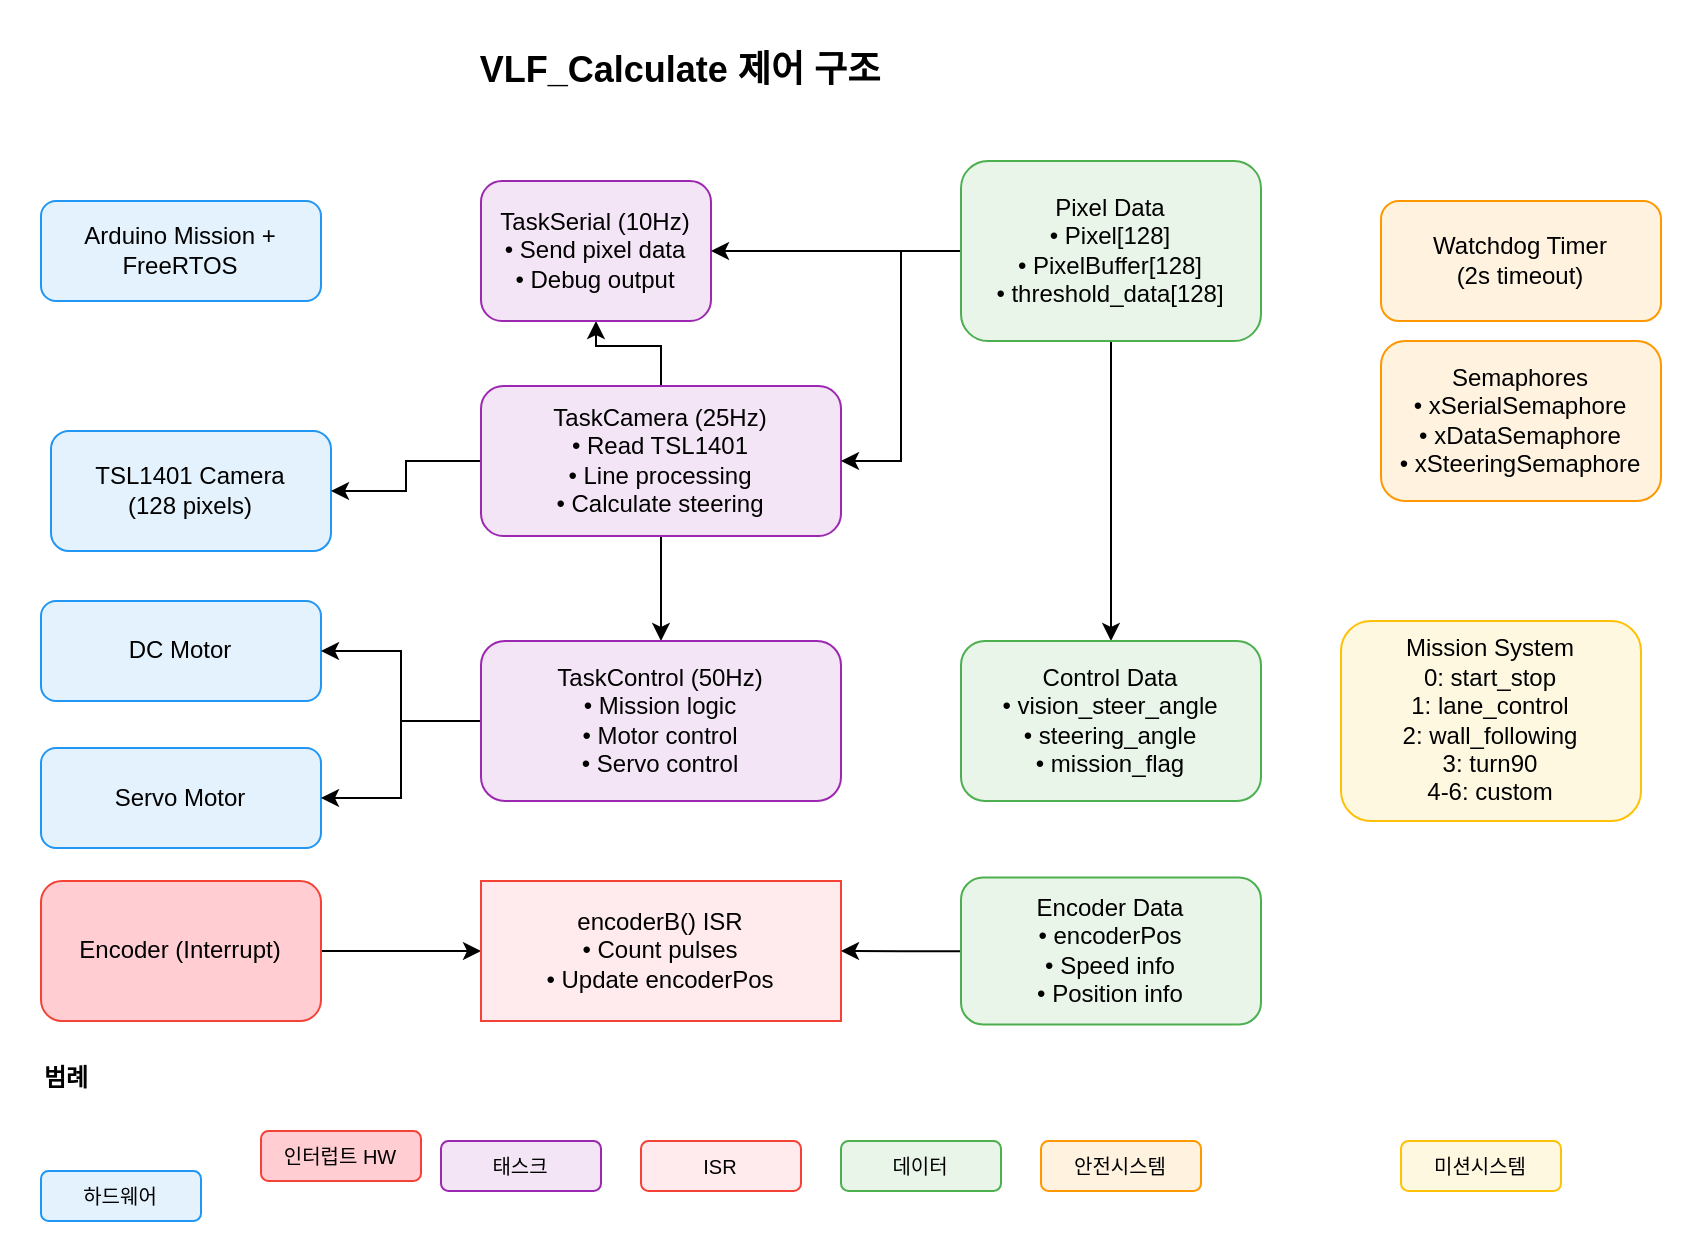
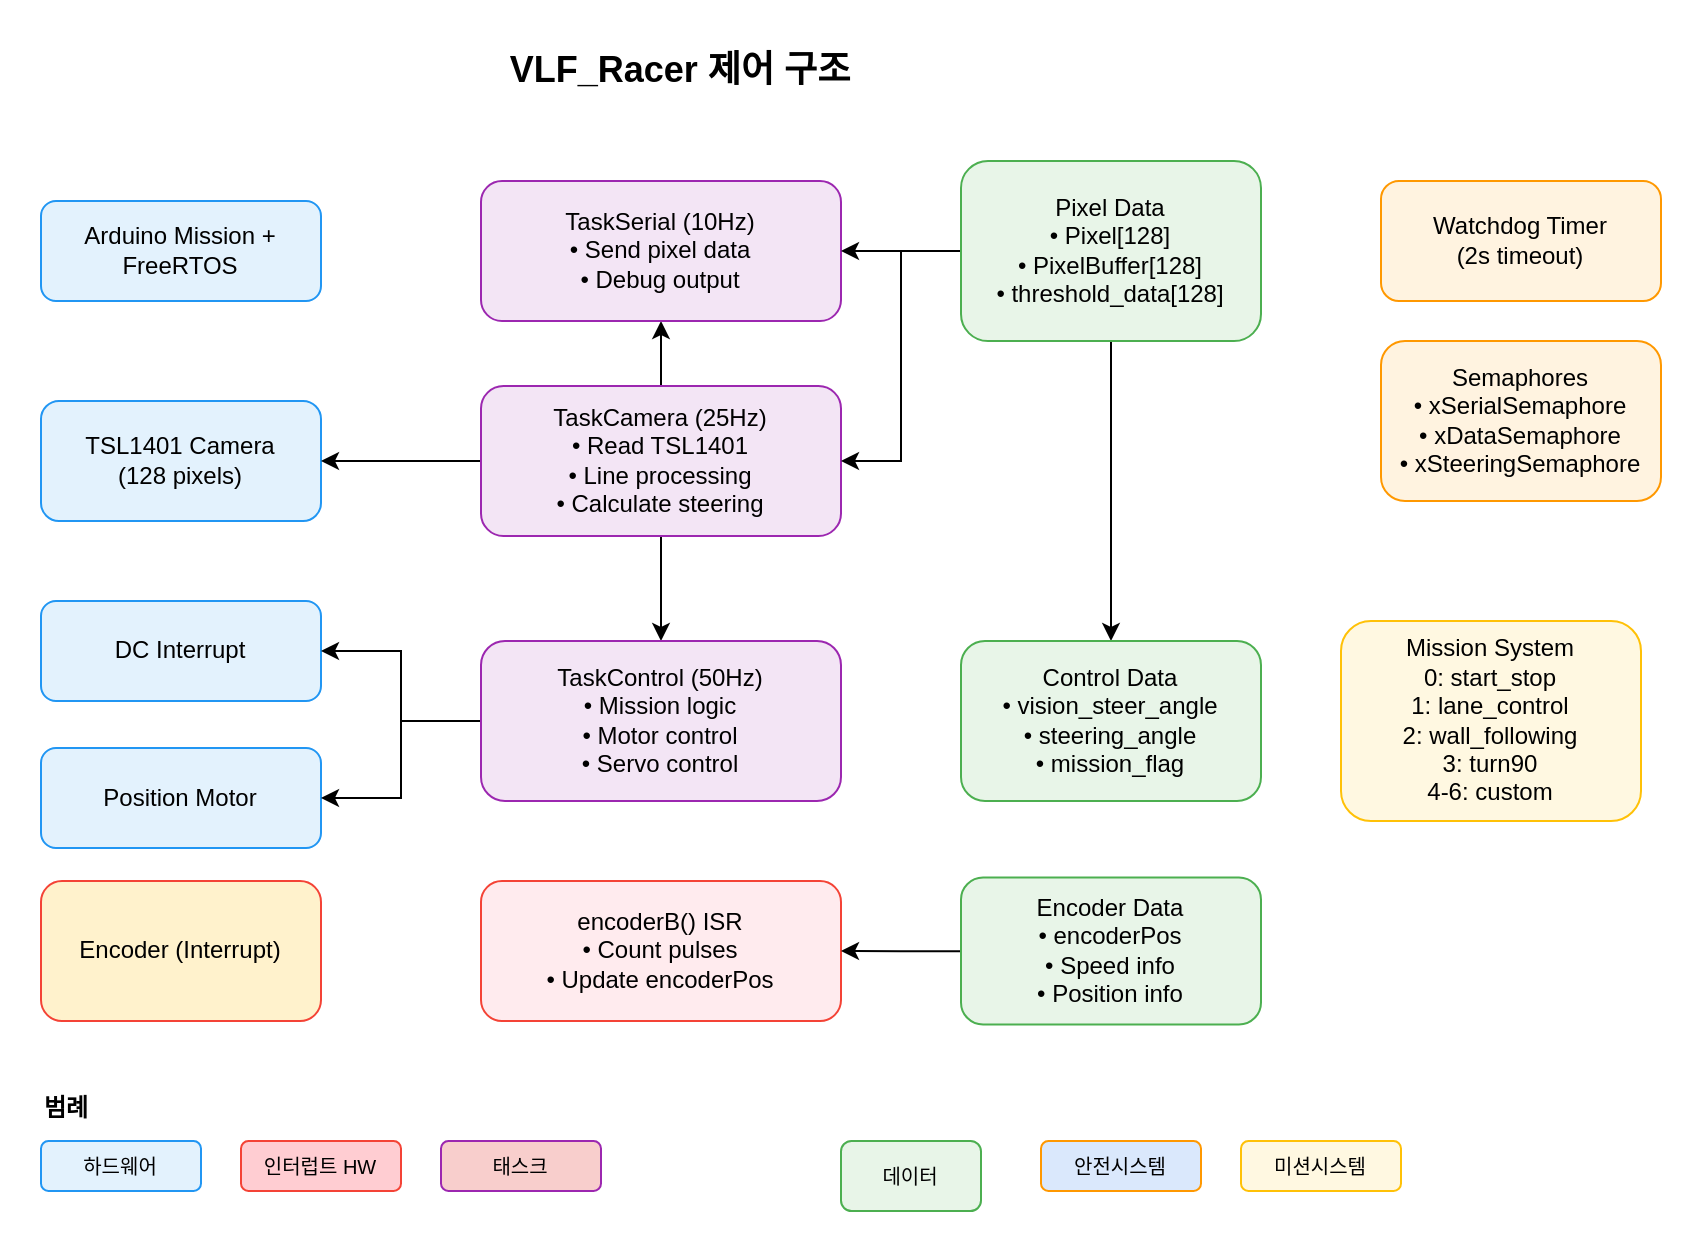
node "VLF_Calculate 제어 구조": label "VLF_Calculate 제어 구조" -> "VLF_Racer 제어 구조"
node "TaskSerial (10Hz) • Send pixel data • Debug output": size 230x140 -> 360x140
node "Watchdog Timer (2s timeout)": moved (1521, 261) -> (1521, 241)
node "TSL1401 Camera (128 pixels)": moved (191, 491) -> (181, 461)
node "DC Motor": label "DC Motor" -> "DC Interrupt"
node "Servo Motor": label "Servo Motor" -> "Position Motor"
node "Encoder (Interrupt)": fillcolor #ffcdd2 -> #fff2cc
edge "Encoder (Interrupt)" -> "encoderB() ISR • Count pulses • Update encoderPos": removed
node "encoderB() ISR • Count pulses • Update encoderPos": shape rectangle -> rounded rectangle
node "범례": moved (101, 1071) -> (101, 1101)
node "인터럽트 HW": moved (341, 1156) -> (321, 1166)
node "태스크": fillcolor #f3e5f5 -> #f8cecc
node "ISR": removed
node "데이터": size 160x50 -> 140x70
node "안전시스템": fillcolor #fff3e0 -> #dae8fc
node "미션시스템": moved (1481, 1166) -> (1321, 1166)
node "하드웨어": moved (121, 1196) -> (121, 1166)
